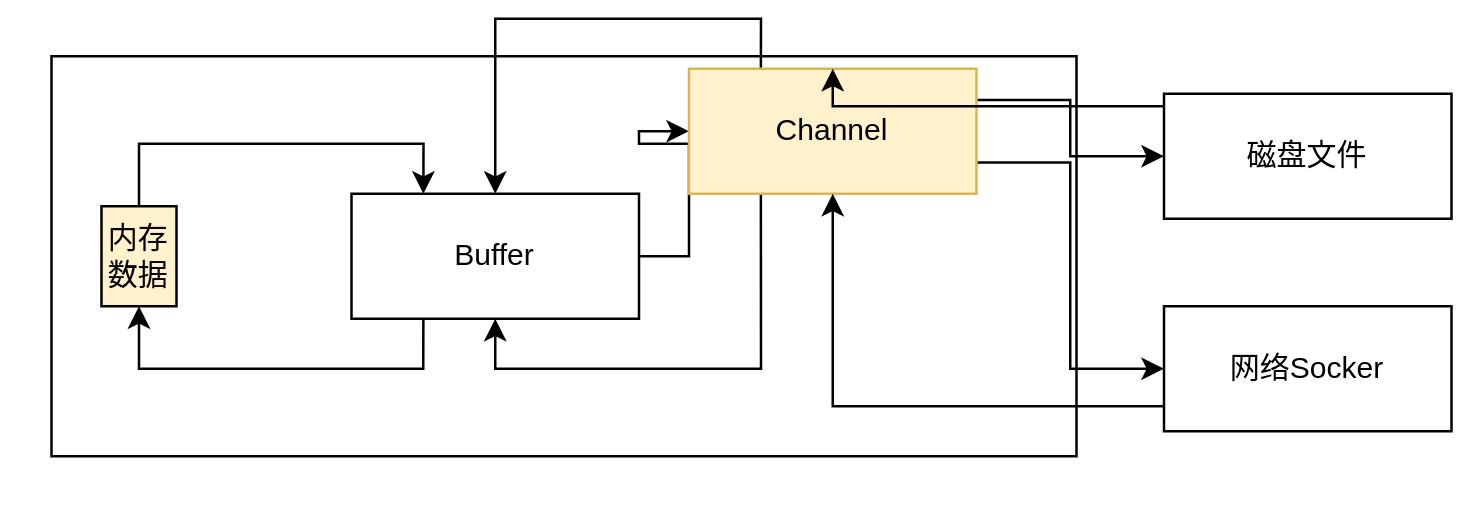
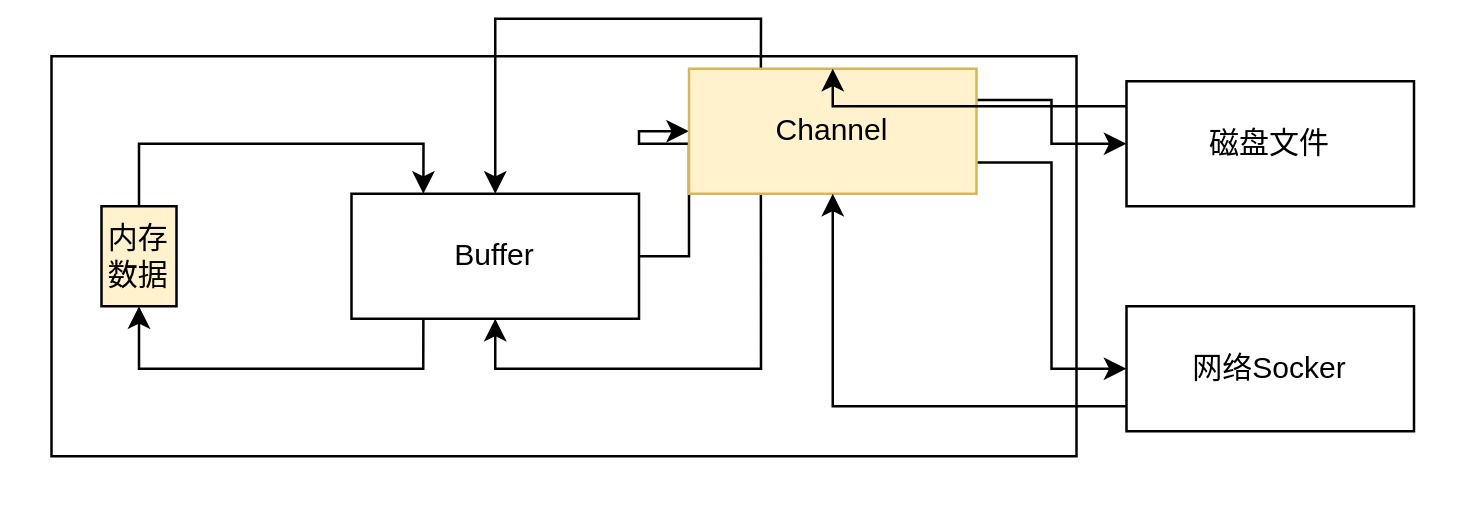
node "磁盘文件": moved (1308, 156) -> (1270, 144)
node "网络Socker": moved (1308, 369) -> (1270, 369)
